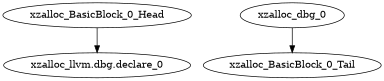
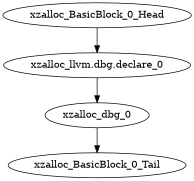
edge "xzalloc_llvm.dbg.declare_0" -> "xzalloc_dbg_0": added
